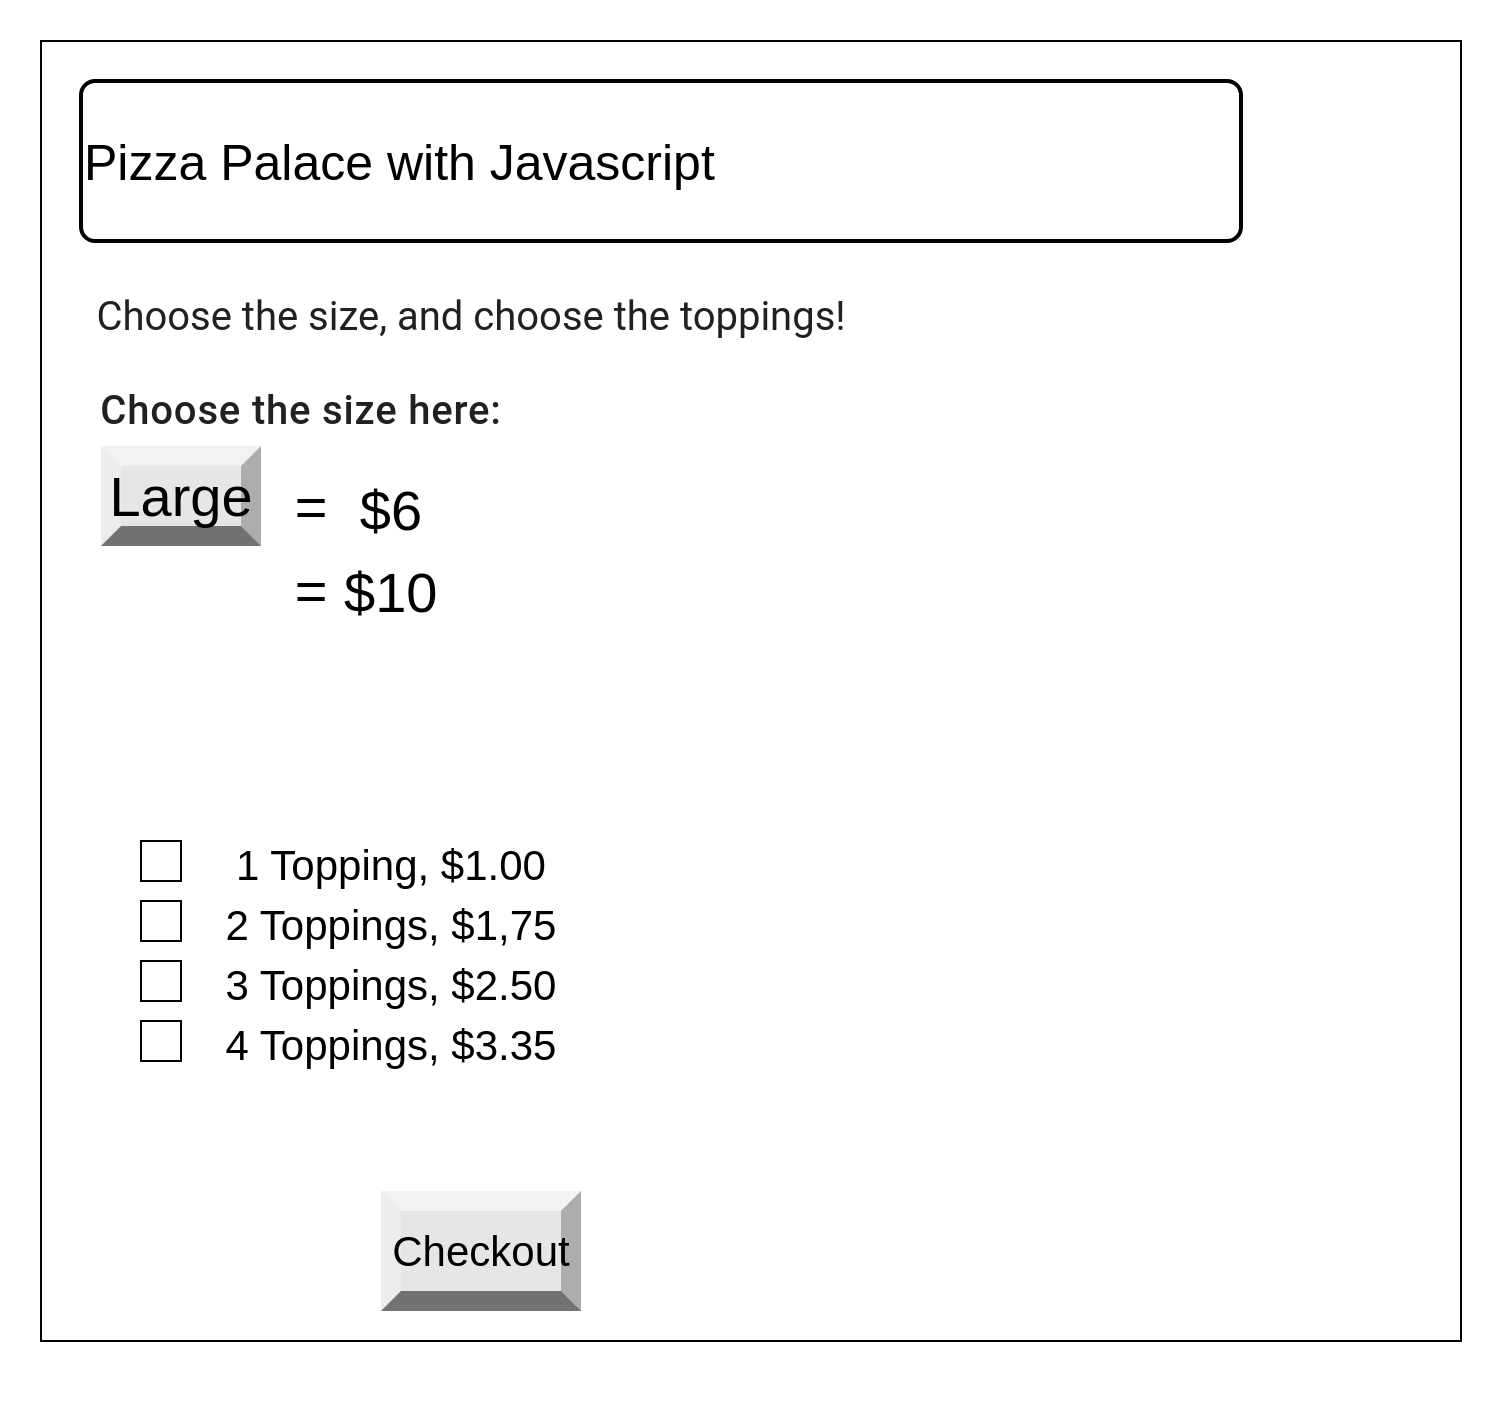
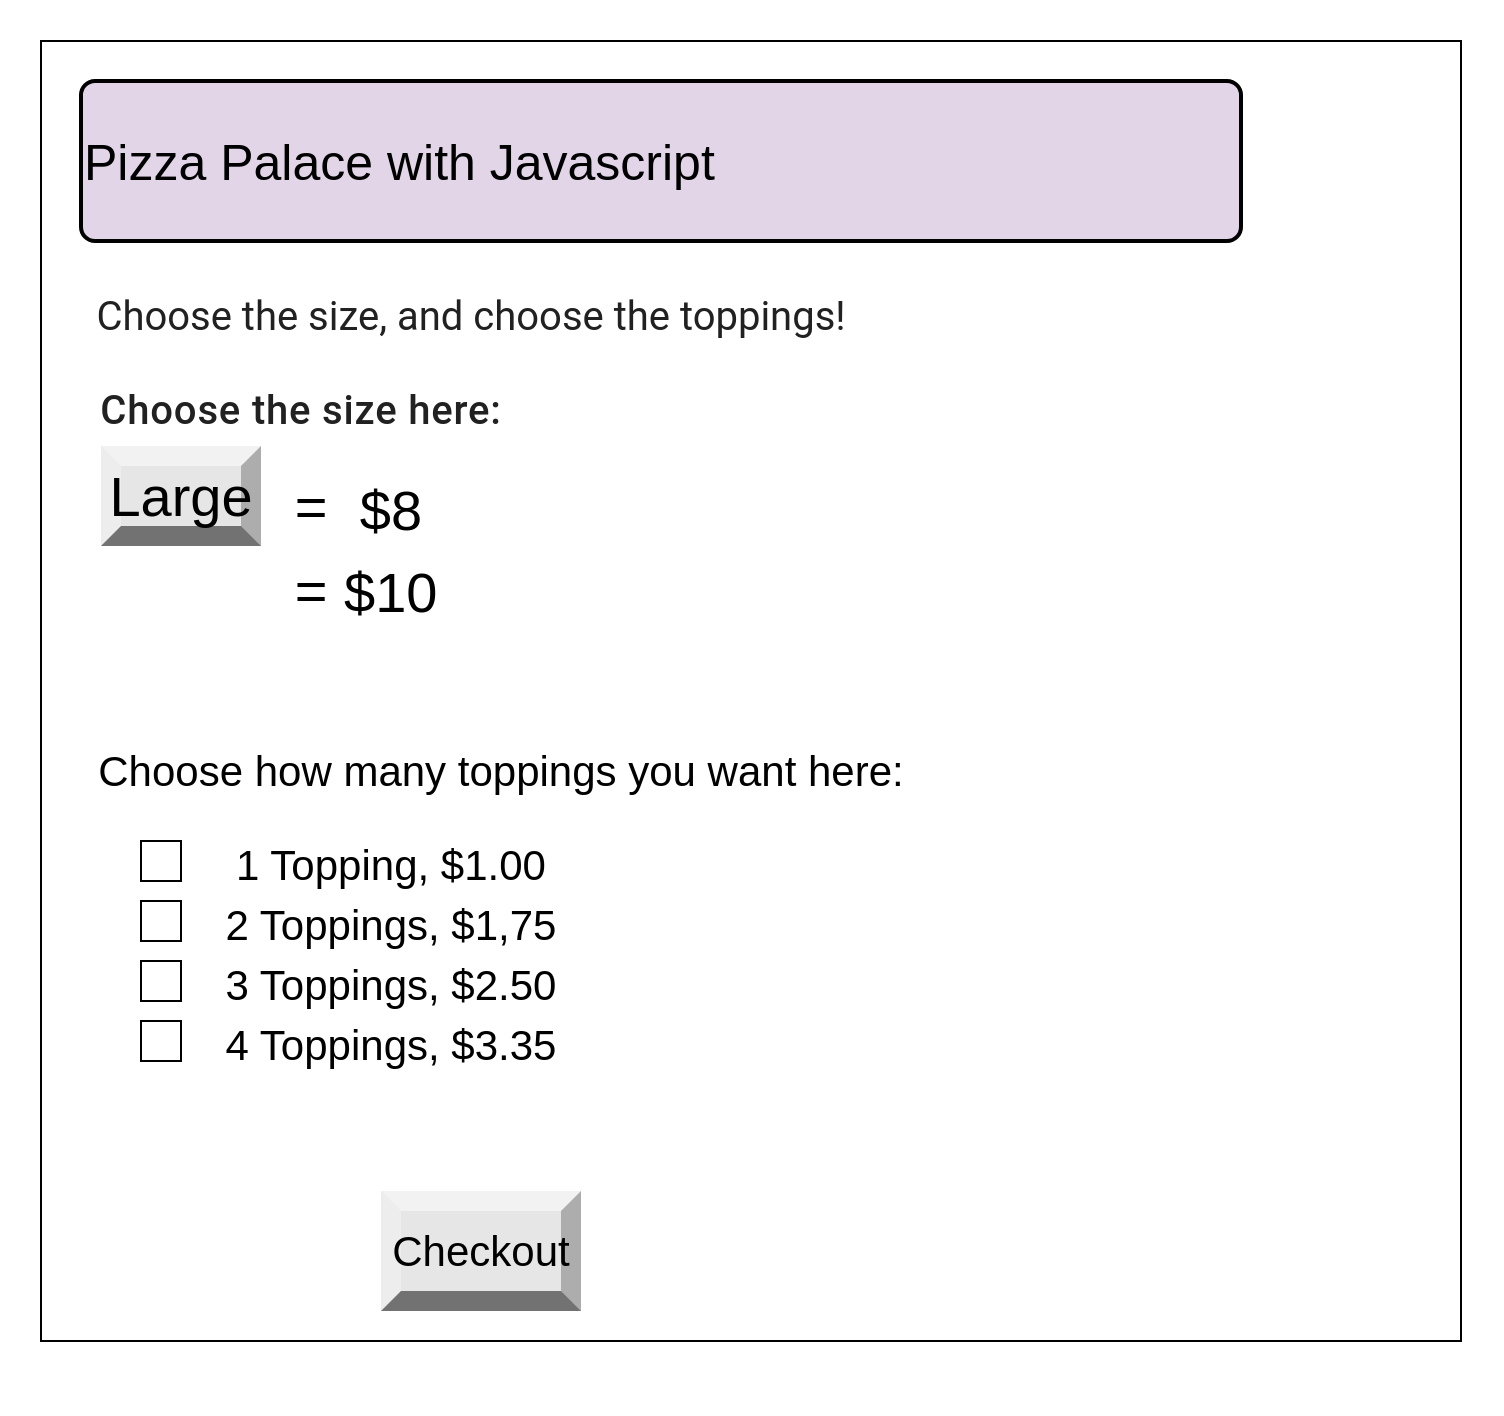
node "Pizza Palace with Javascript": fillcolor #ffffff -> #e1d5e7
node "$6": label "$6" -> "$8"
node "Choose how many toppings you want here:": added
